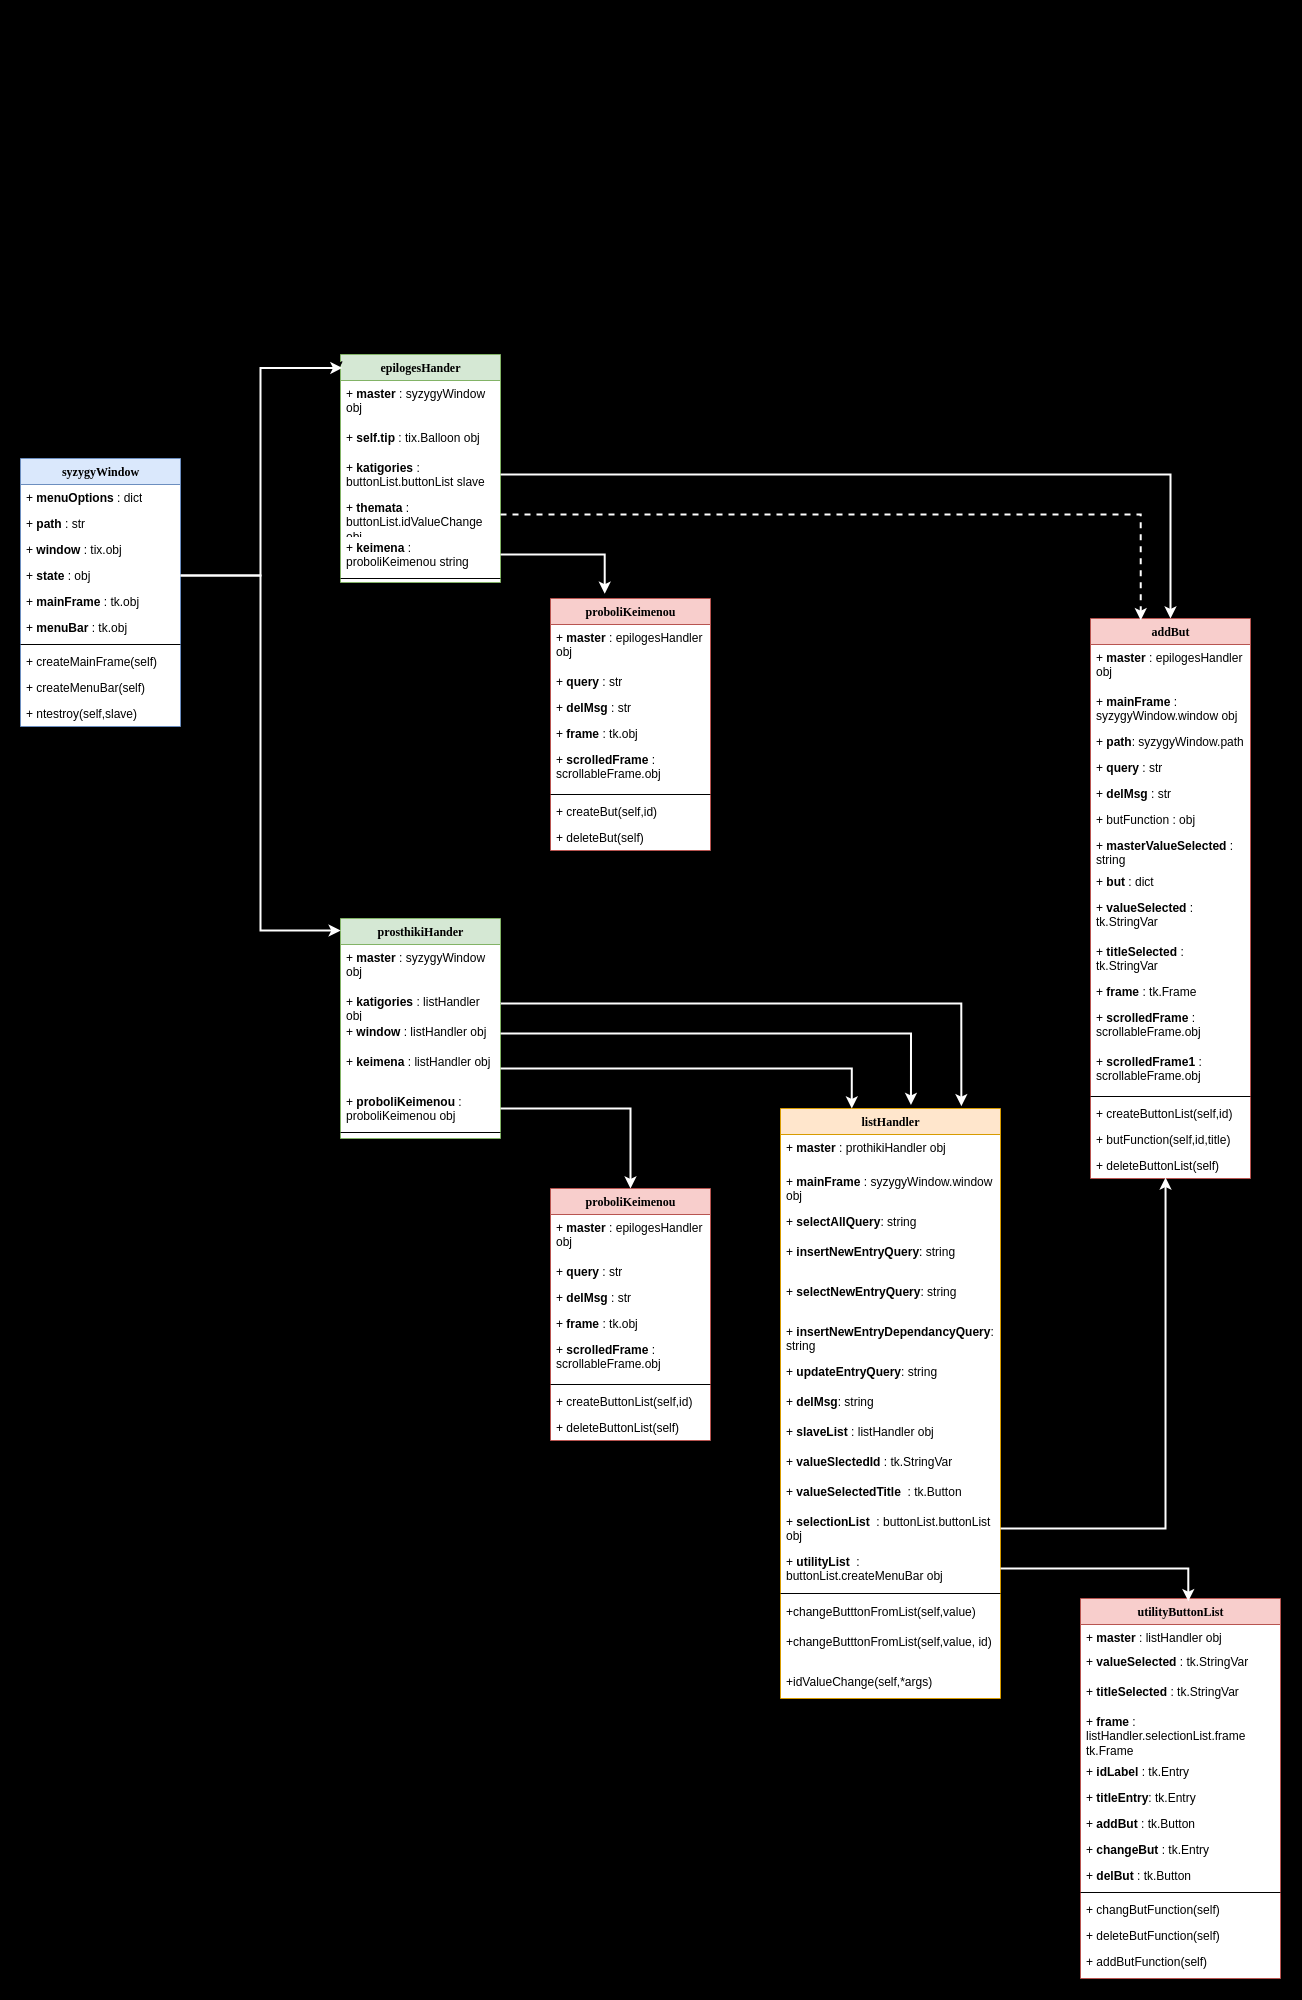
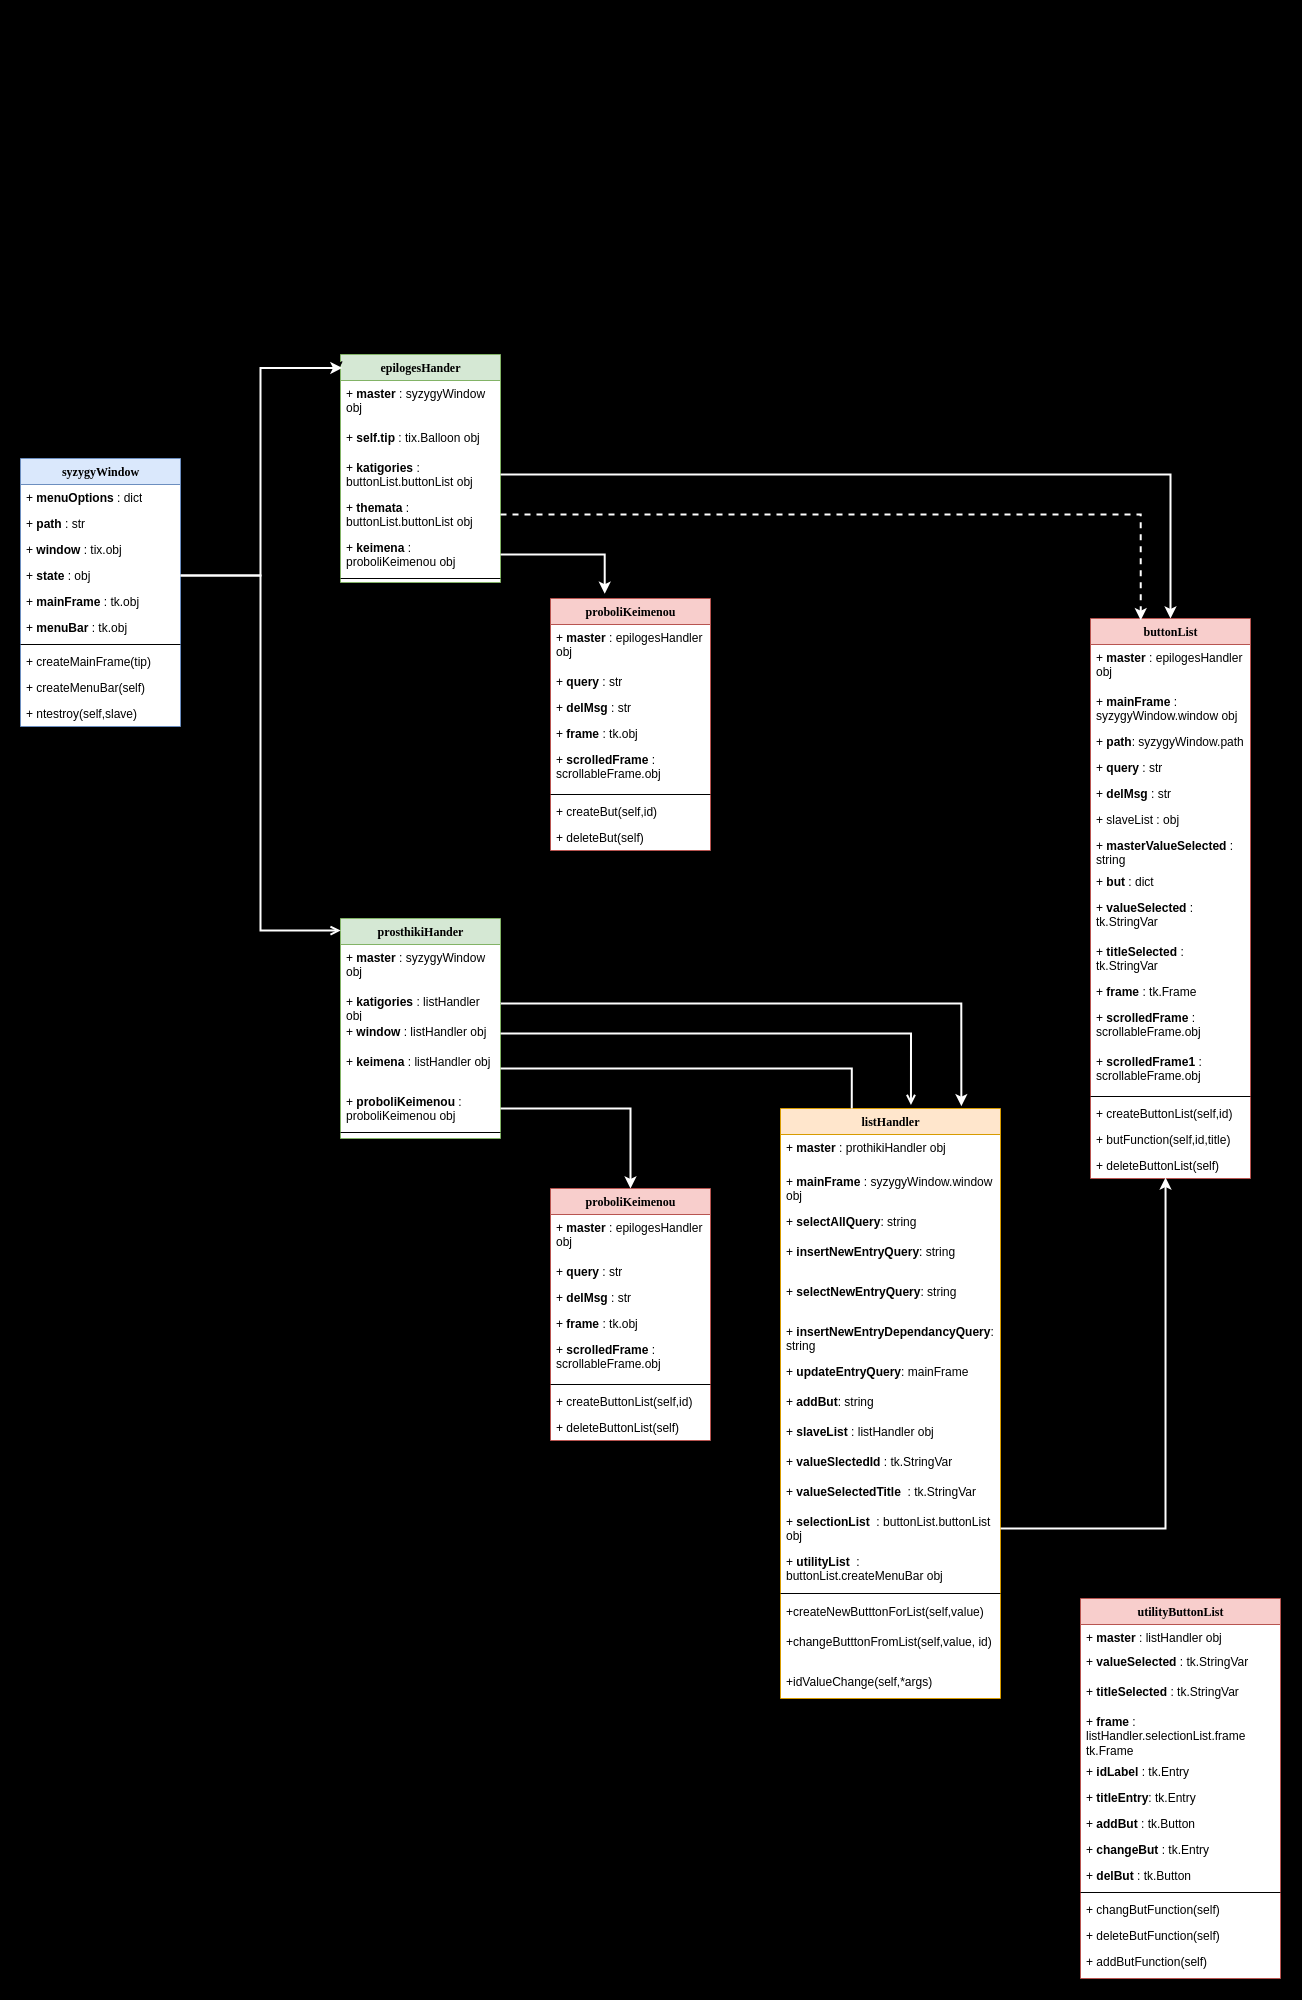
node "+ katigories : buttonList.buttonList slave": label "+ katigories : buttonList.buttonList slave" -> "+ katigories : buttonList.buttonList obj"
node "+ themata : buttonList.idValueChange obj": label "+ themata : buttonList.idValueChange obj" -> "+ themata : buttonList.buttonList obj"
node "+ keimena : proboliKeimenou string": label "+ keimena : proboliKeimenou string" -> "+ keimena : proboliKeimenou obj"
node "addBut": label "addBut" -> "buttonList"
node "+ createMainFrame(self)": label "+ createMainFrame(self)" -> "+ createMainFrame(tip)"
node "+ butFunction : obj": label "+ butFunction : obj" -> "+ slaveList : obj"
edge "+ state : obj" -> "prosthikiHander": arrowhead classic -> open
edge "+ window : listHandler obj" -> "listHandler": arrowhead classic -> open
edge "+ keimena : listHandler obj" -> "listHandler": arrowhead classic -> none
node "+ updateEntryQuery: string": label "+ updateEntryQuery: string" -> "+ updateEntryQuery: mainFrame"
node "+ delMsg: string": label "+ delMsg: string" -> "+ addBut: string"
node "+ valueSelectedTitle : tk.Button": label "+ valueSelectedTitle : tk.Button" -> "+ valueSelectedTitle : tk.StringVar"
edge "+ utilityList : buttonList.createMenuBar obj" -> "utilityButtonList": removed
node "+changeButttonFromList(self,value)": label "+changeButttonFromList(self,value)" -> "+createNewButttonForList(self,value)"
